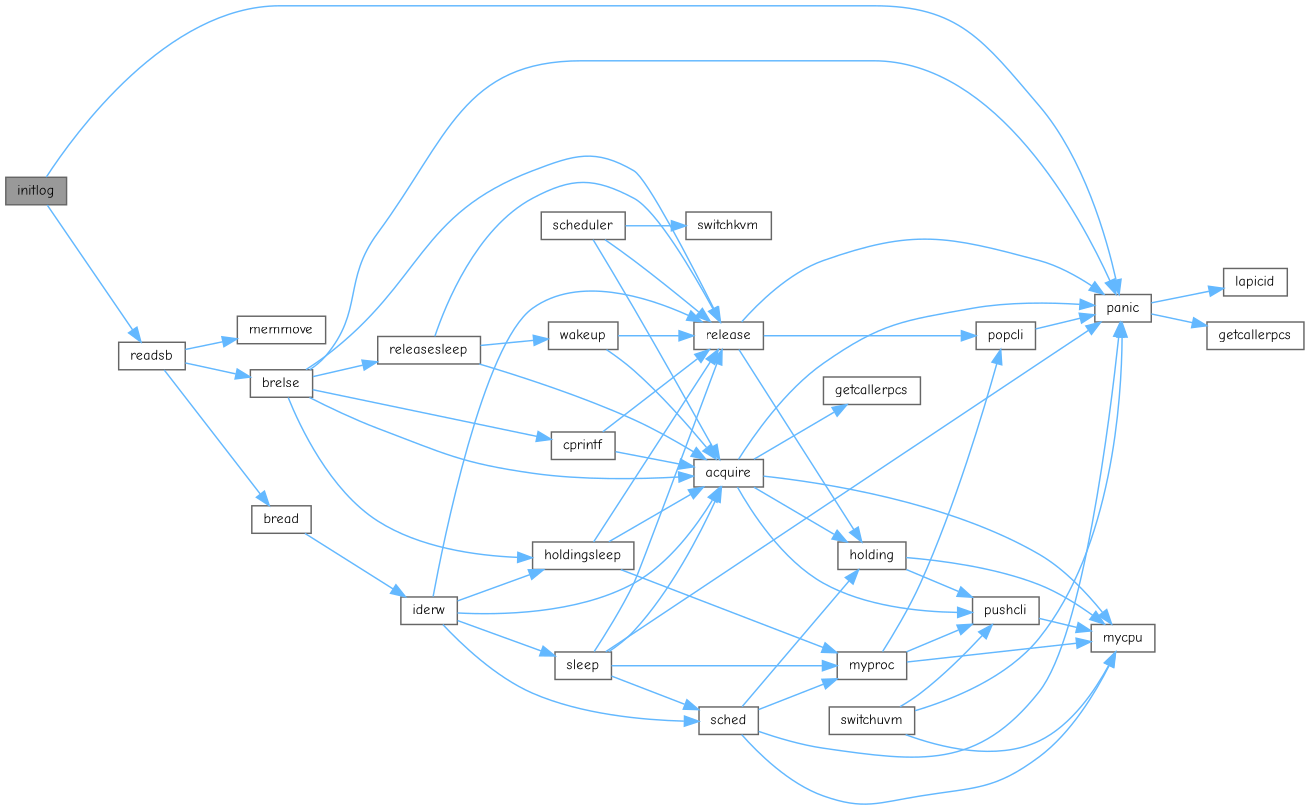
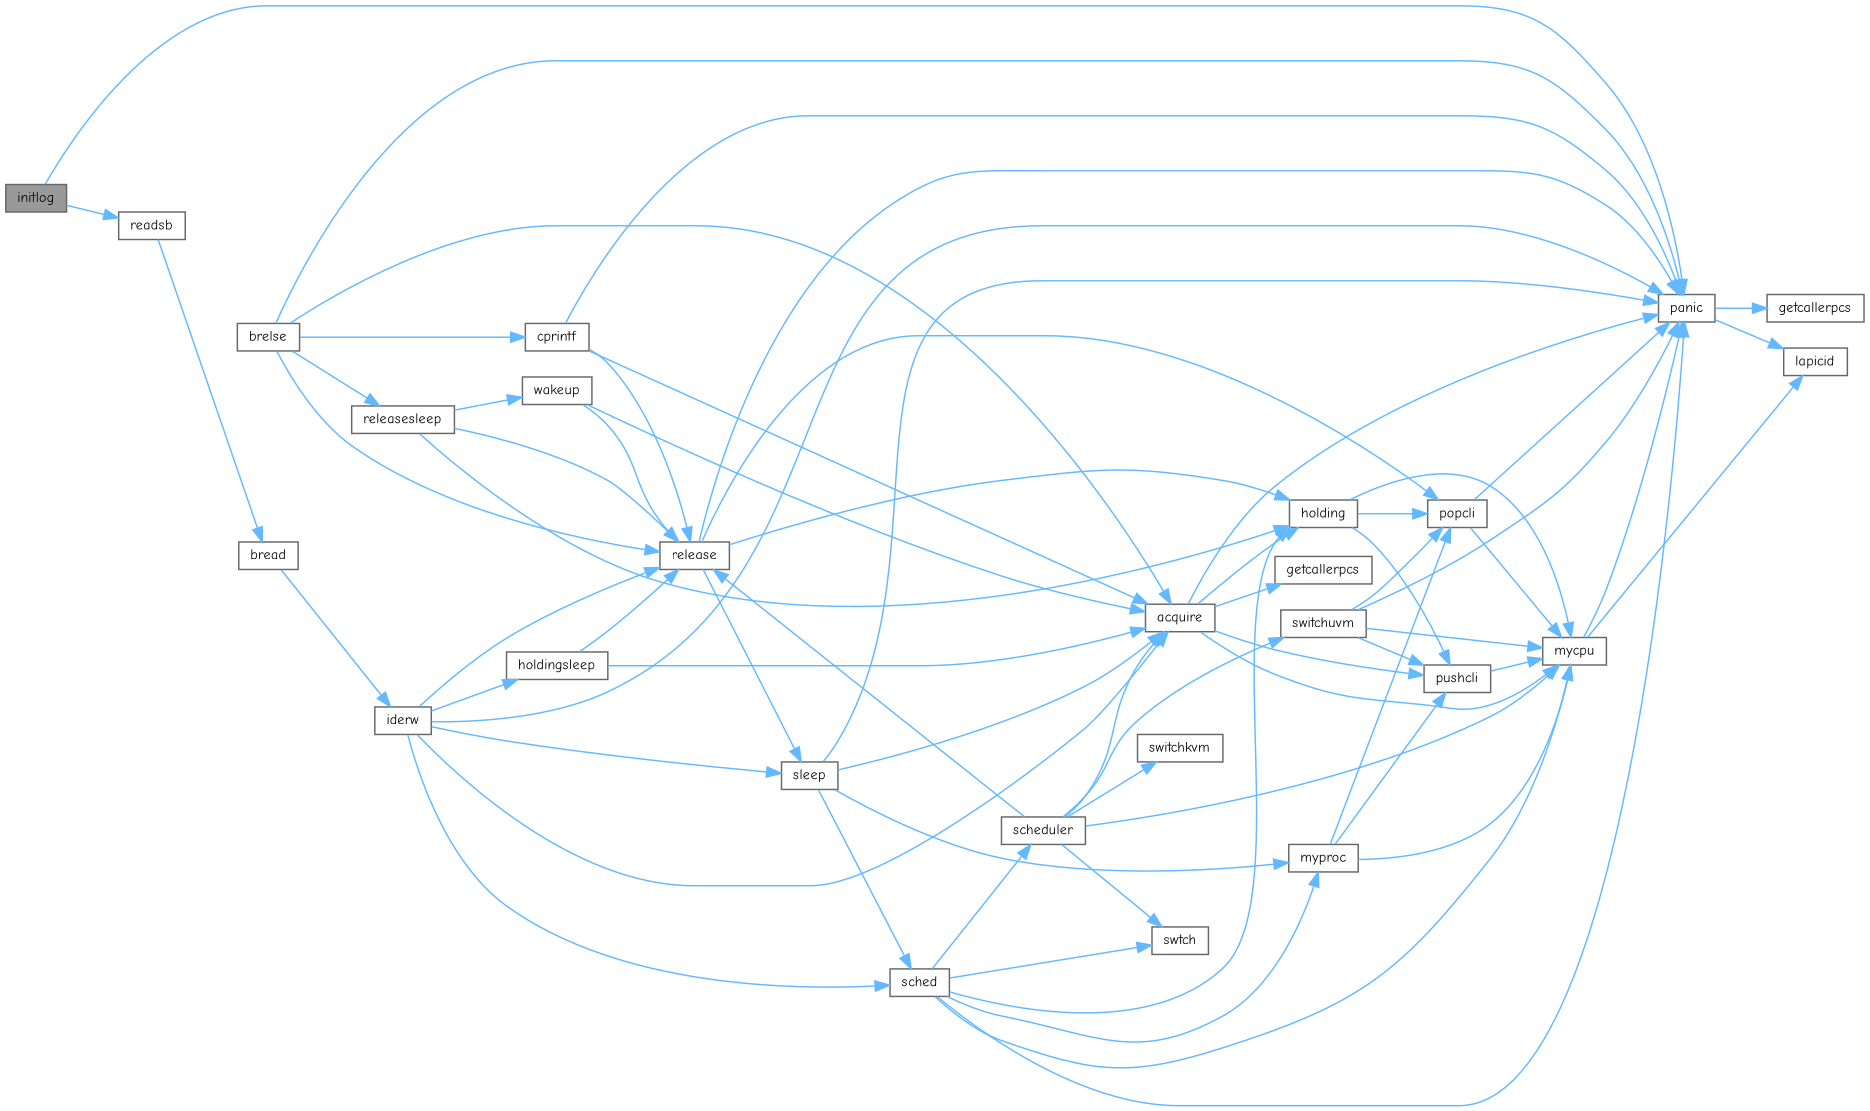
edge "cprintf" -> "panic": added
edge "iderw" -> "panic": added
node "memmove": removed
edge "readsb" -> "brelse": removed
edge "releasesleep" -> "acquire": now "releasesleep" -> "holding"
edge "mycpu" -> "panic": added
edge "mycpu" -> "lapicid": added
edge "holding" -> "popcli": added
edge "brelse" -> "holdingsleep": removed
edge "sleep" -> "release": reversed
edge "popcli" -> "mycpu": added
edge "switchuvm" -> "popcli": added
edge "holdingsleep" -> "myproc": removed
edge "scheduler" -> "switchuvm": added
edge "scheduler" -> "mycpu": added
edge "sched" -> "scheduler": added
node "swtch": added
